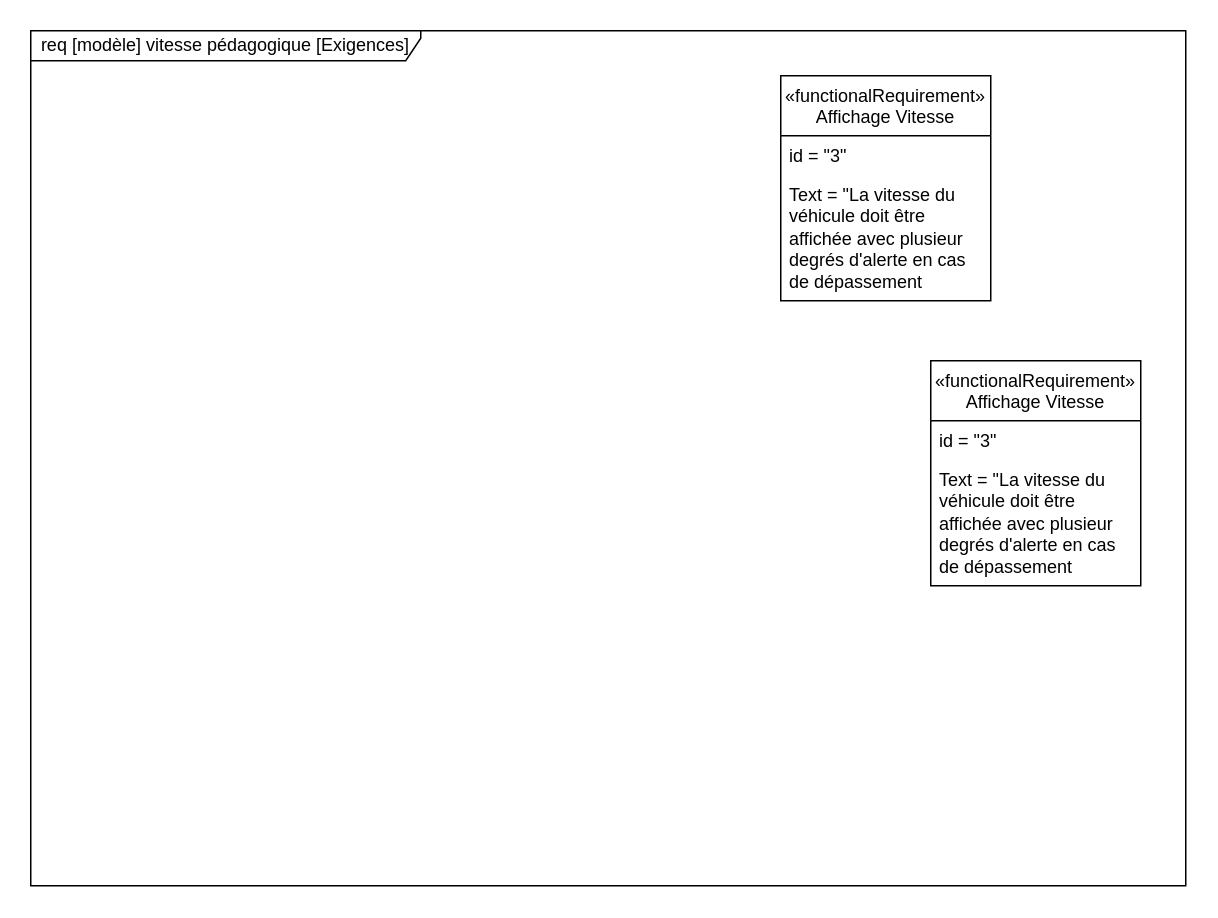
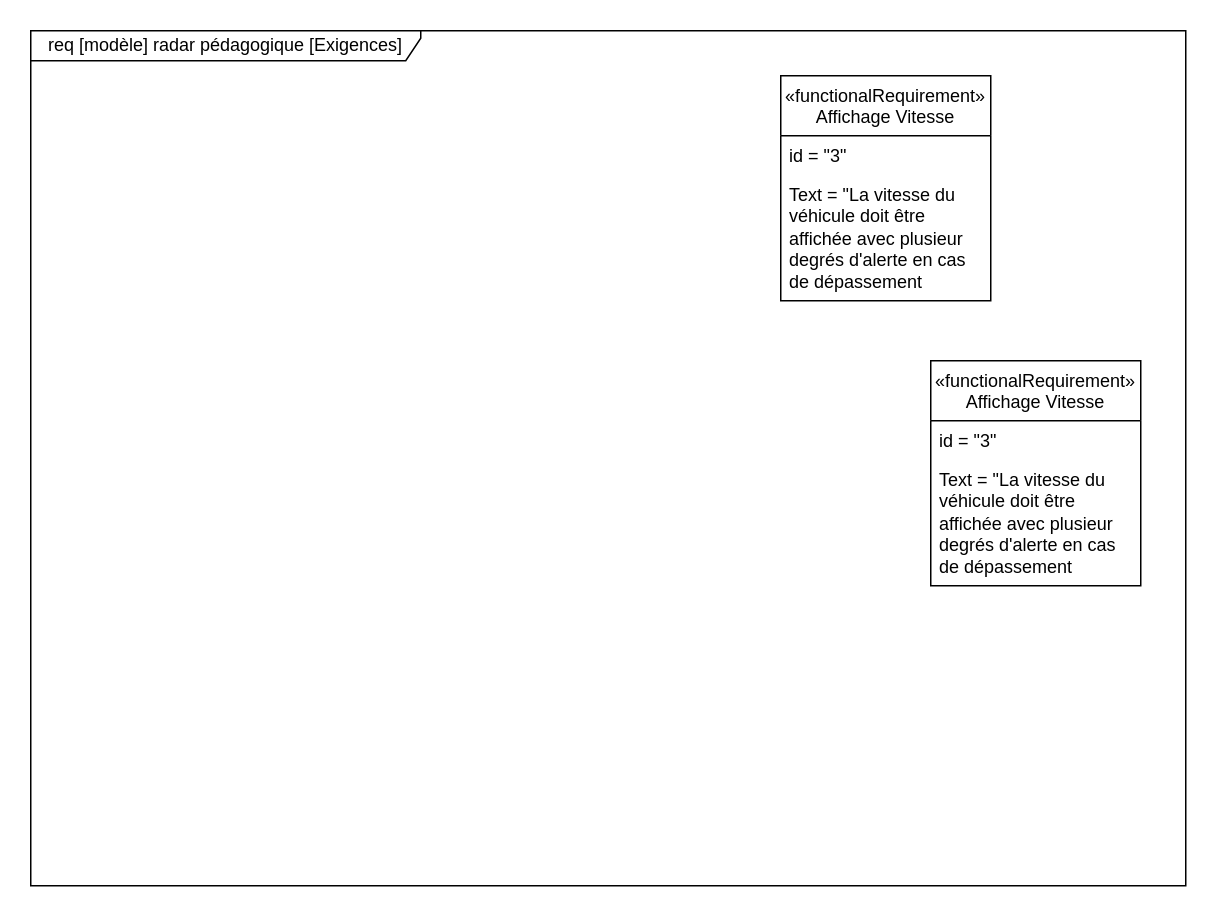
node "req [modèle] vitesse pédagogique [Exigences]": label "req [modèle] vitesse pédagogique [Exigences]" -> "req [modèle] radar pédagogique [Exigences]"
